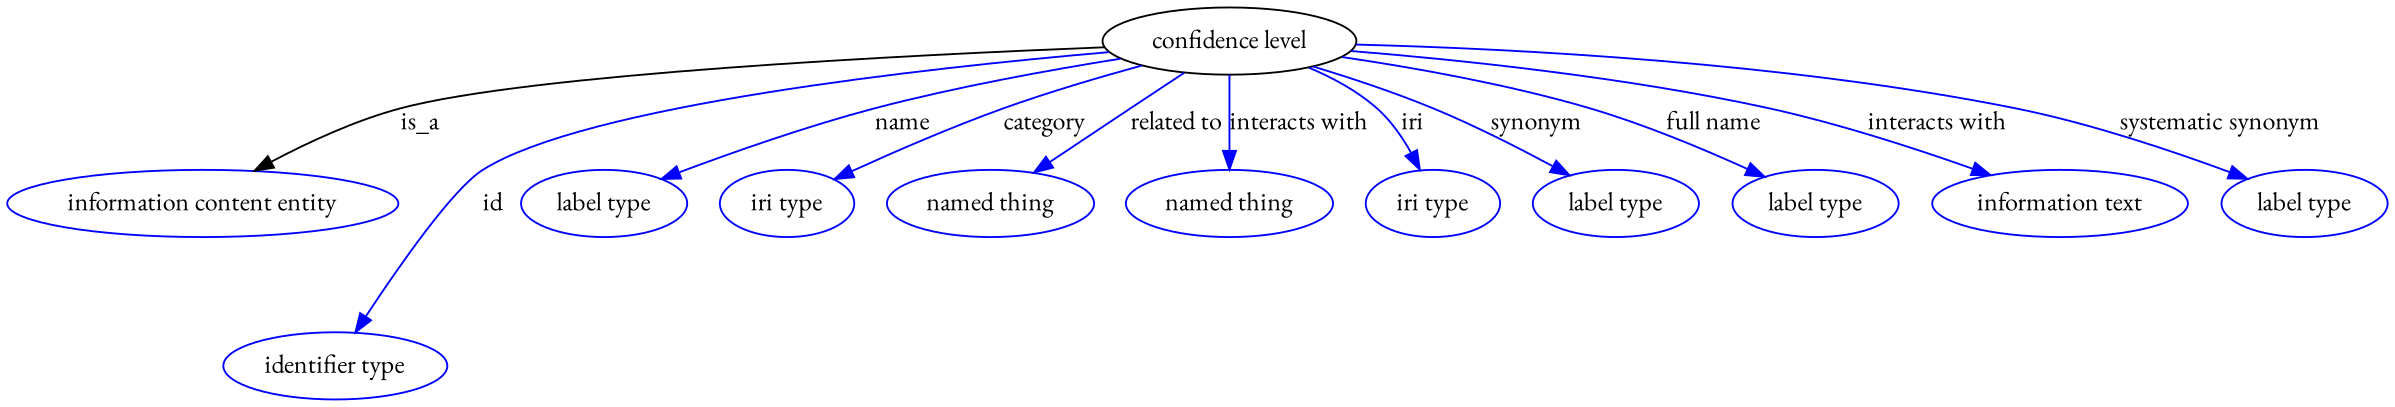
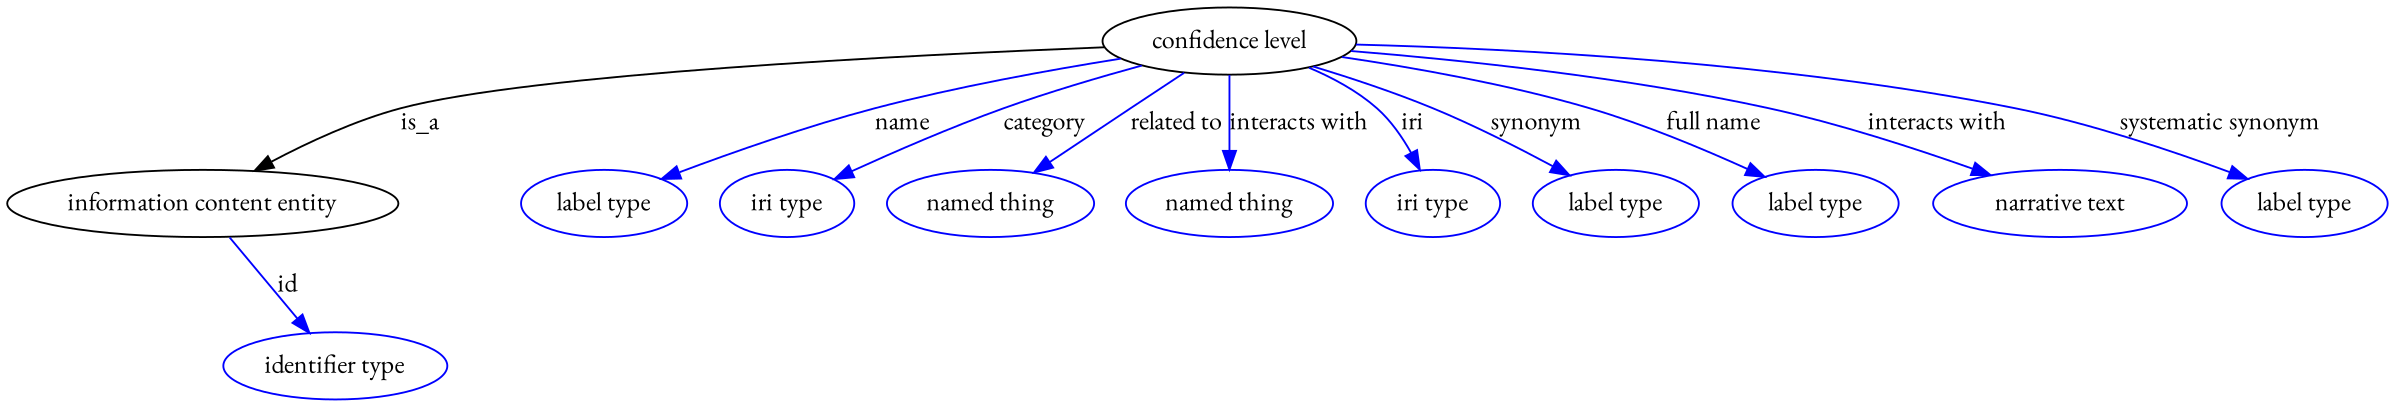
edge "confidence level" -> "identifier type": now "information content entity" -> "identifier type"
node "information content entity": color blue -> black
node "information text": label "information text" -> "narrative text"
